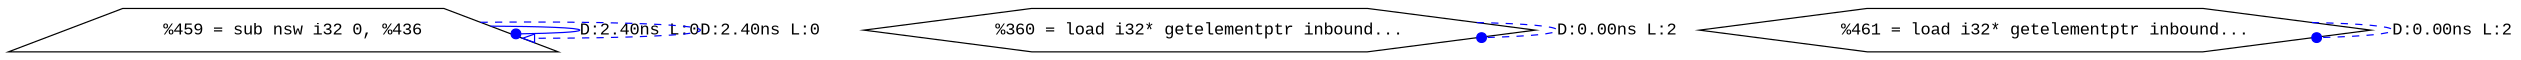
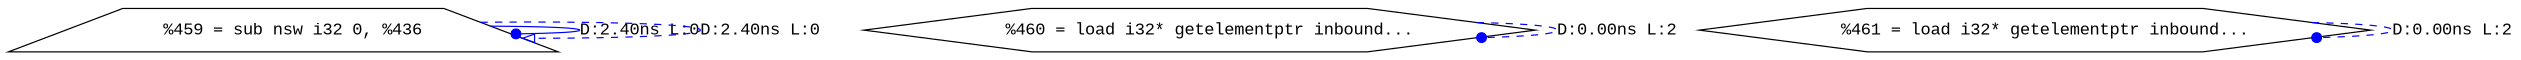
node "%360 = load i32* getelementptr inbound...": label "%360 = load i32* getelementptr inbound..." -> "%460 = load i32* getelementptr inbound..."
